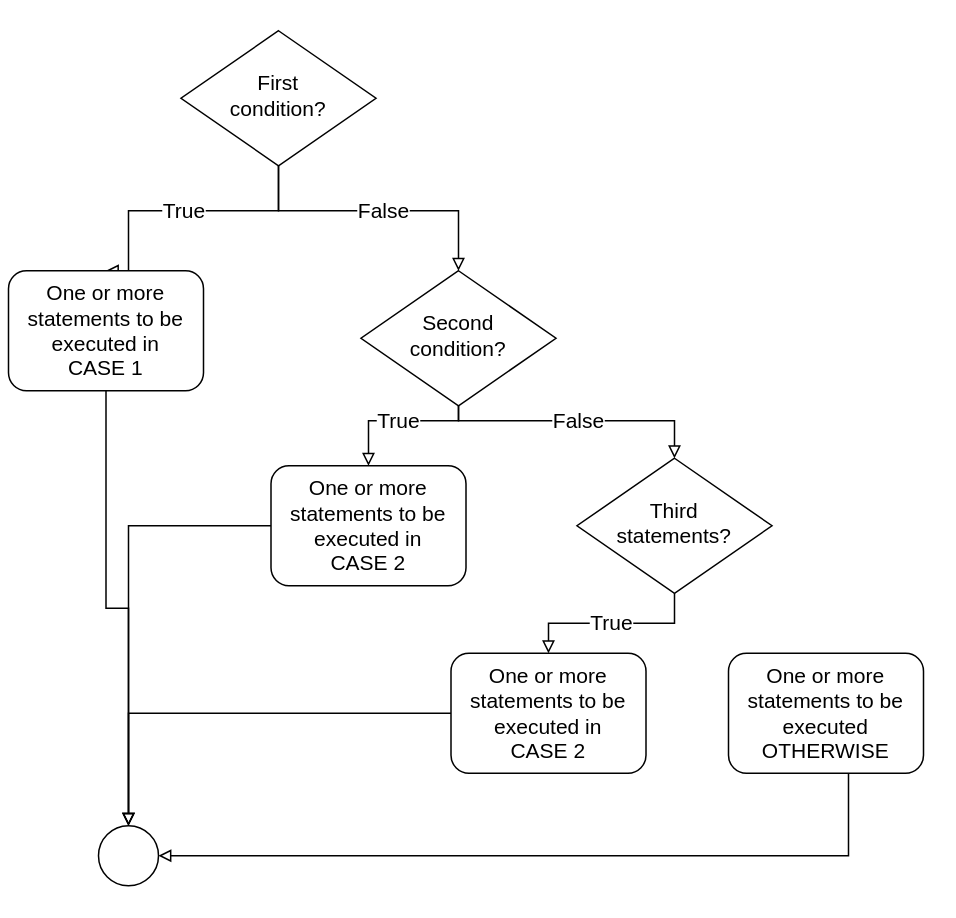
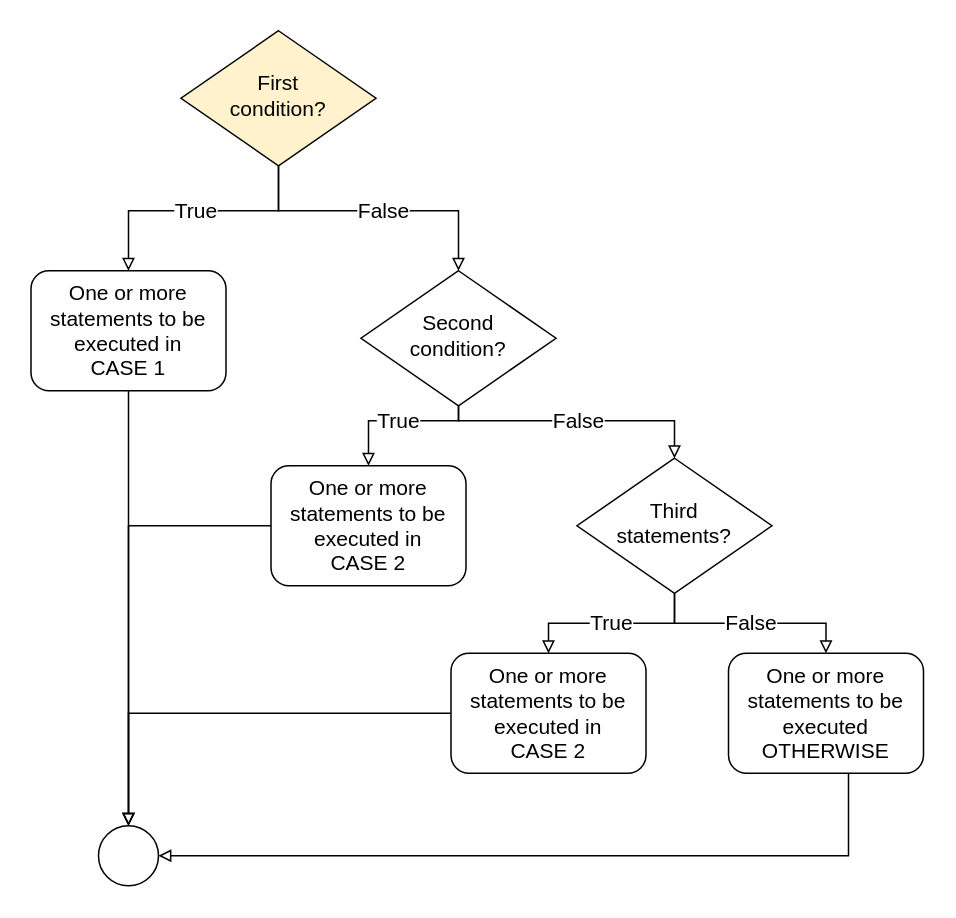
node "First condition?": fillcolor #ffffff -> #fff2cc
node "One or more statements to be executed in CASE 1": moved (106, 331) -> (128, 331)
edge "Third statements?" -> "One or more statements to be executed OTHERWISE": added, label "False"
